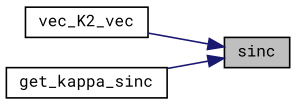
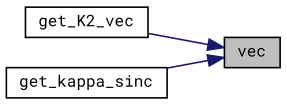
node "vec_K2_vec": label "vec_K2_vec" -> "get_K2_vec"
node "sinc": label "sinc" -> "vec"
